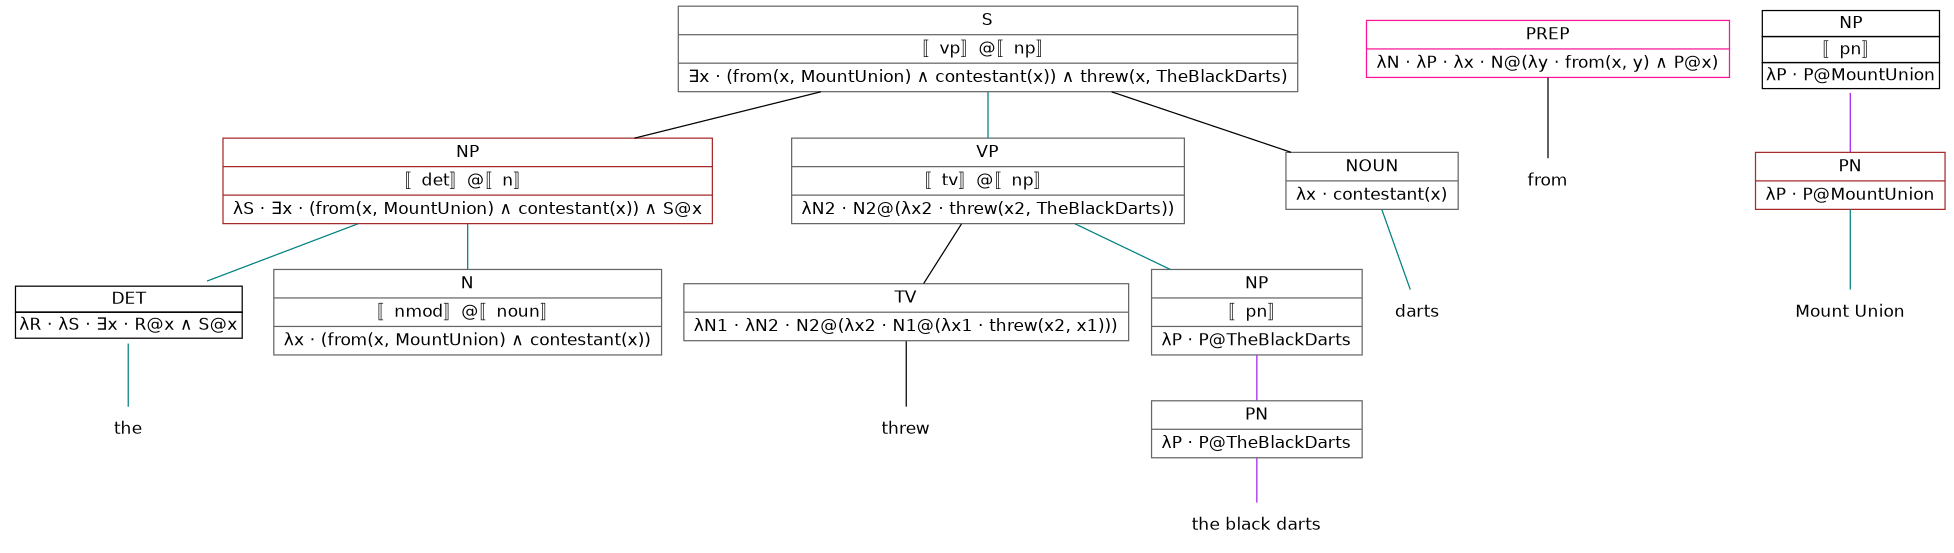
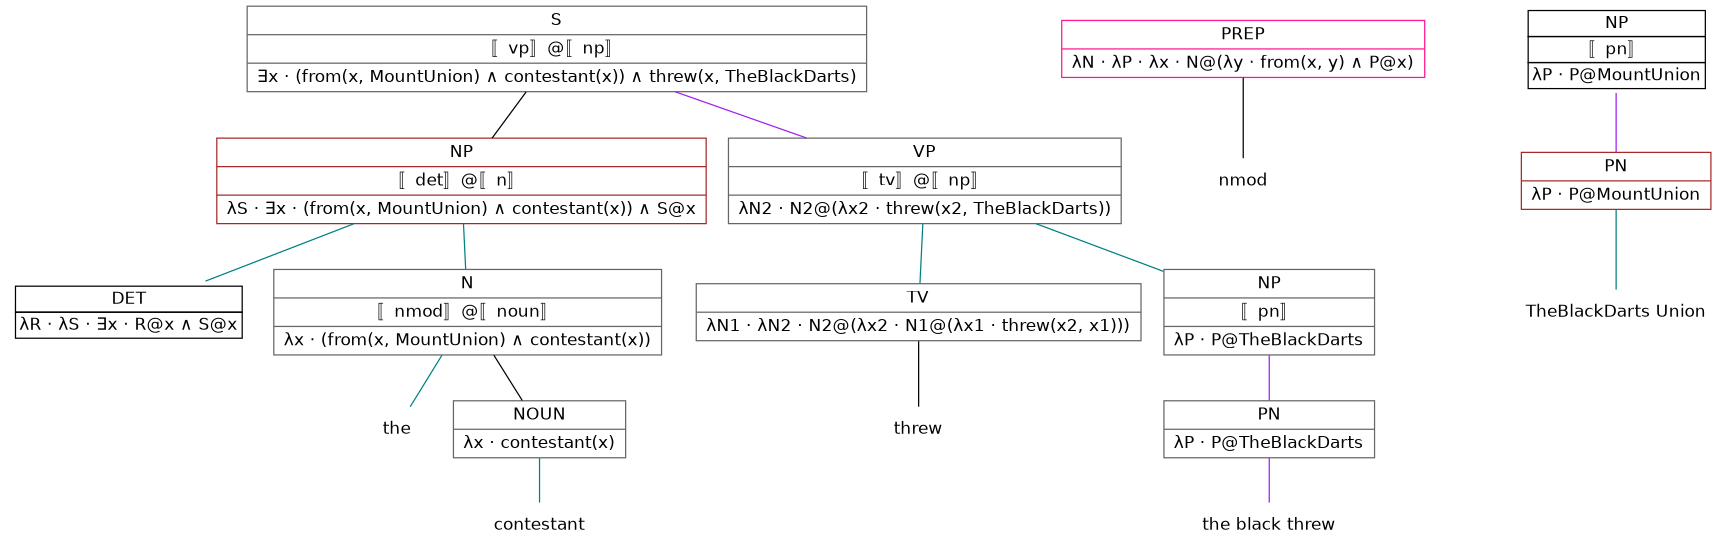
edge "S" -- "VP": color teal -> purple
edge "S" -- "NOUN": now "N" -- "NOUN"
node "from": label "from" -> "nmod"
edge "VP" -- "TV": color black -> teal
node "darts": label "darts" -> "contestant"
node "Mount Union": label "Mount Union" -> "TheBlackDarts Union"
edge "DET" -- "the": now "N" -- "the"
node "the black darts": label "the black darts" -> "the black threw"
